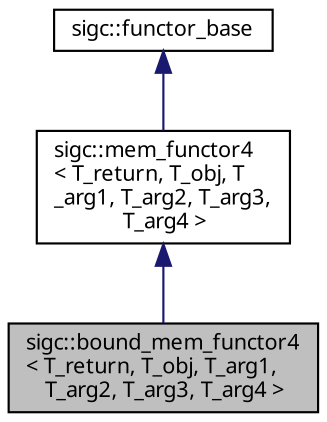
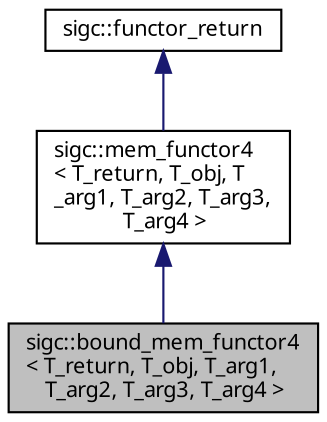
node "sigc::functor_base": label "sigc::functor_base" -> "sigc::functor_return"
